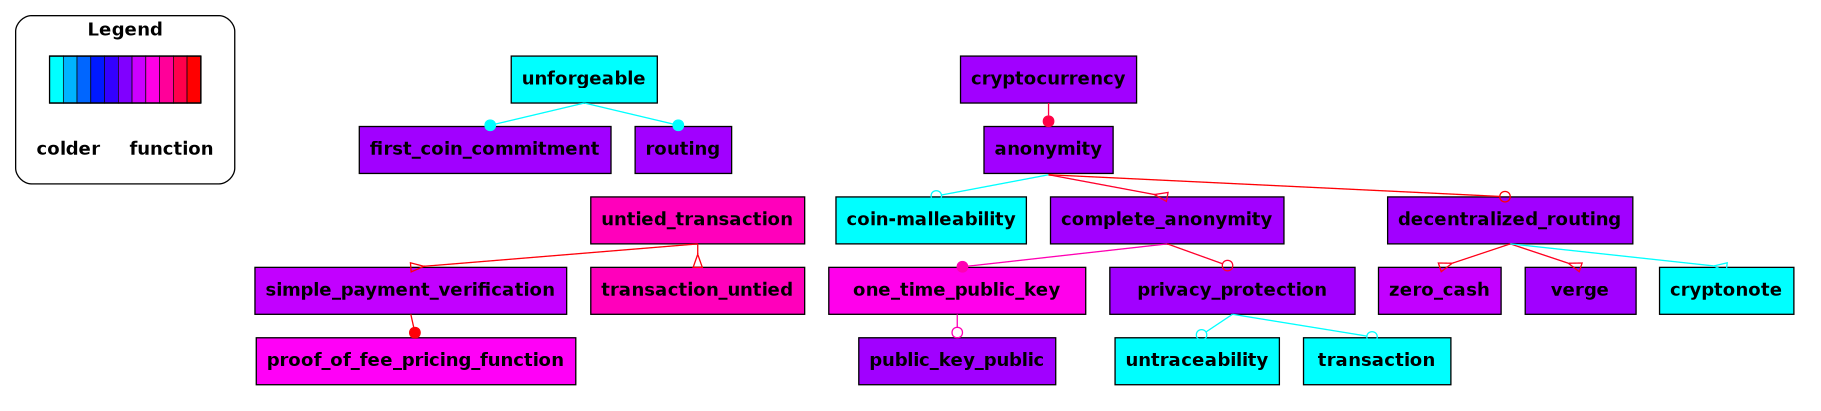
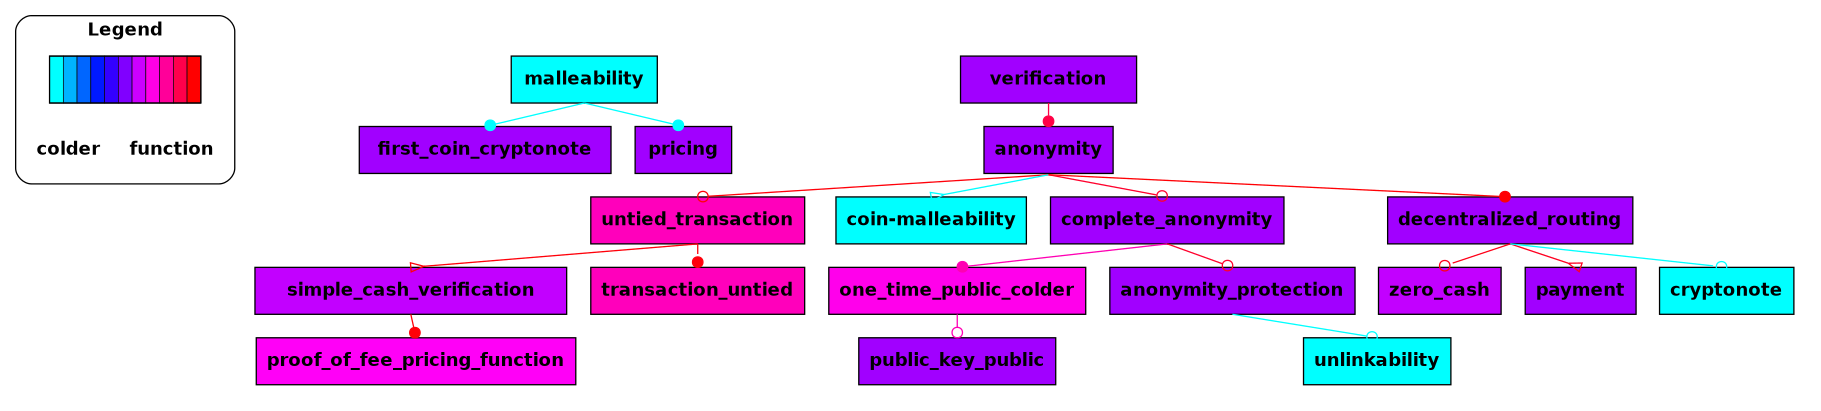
node "unforgeable": label "unforgeable" -> "malleability"
node "cryptocurrency": label "cryptocurrency" -> "verification"
node "first_coin_commitment": label "first_coin_commitment" -> "first_coin_cryptonote"
node "routing": label "routing" -> "pricing"
edge "anonymity" -> "coin-malleability": arrowhead odot -> invempty
edge "anonymity" -> "complete_anonymity": arrowhead invempty -> odot
edge "anonymity" -> "untied_transaction": added
edge "anonymity" -> "decentralized_routing": arrowhead odot -> dot
edge "untied_transaction" -> "transaction_untied": arrowhead invempty -> dot
edge "decentralized_routing" -> "zero_cash": arrowhead invempty -> odot
edge "decentralized_routing" -> "cryptonote": arrowhead invempty -> odot
node "simple_payment_verification": label "simple_payment_verification" -> "simple_cash_verification"
node "one_time_public_key": label "one_time_public_key" -> "one_time_public_colder"
node "privacy_protection": label "privacy_protection" -> "anonymity_protection"
node "verge": label "verge" -> "payment"
node "untraceability": removed
node "transaction": label "transaction" -> "unlinkability"
